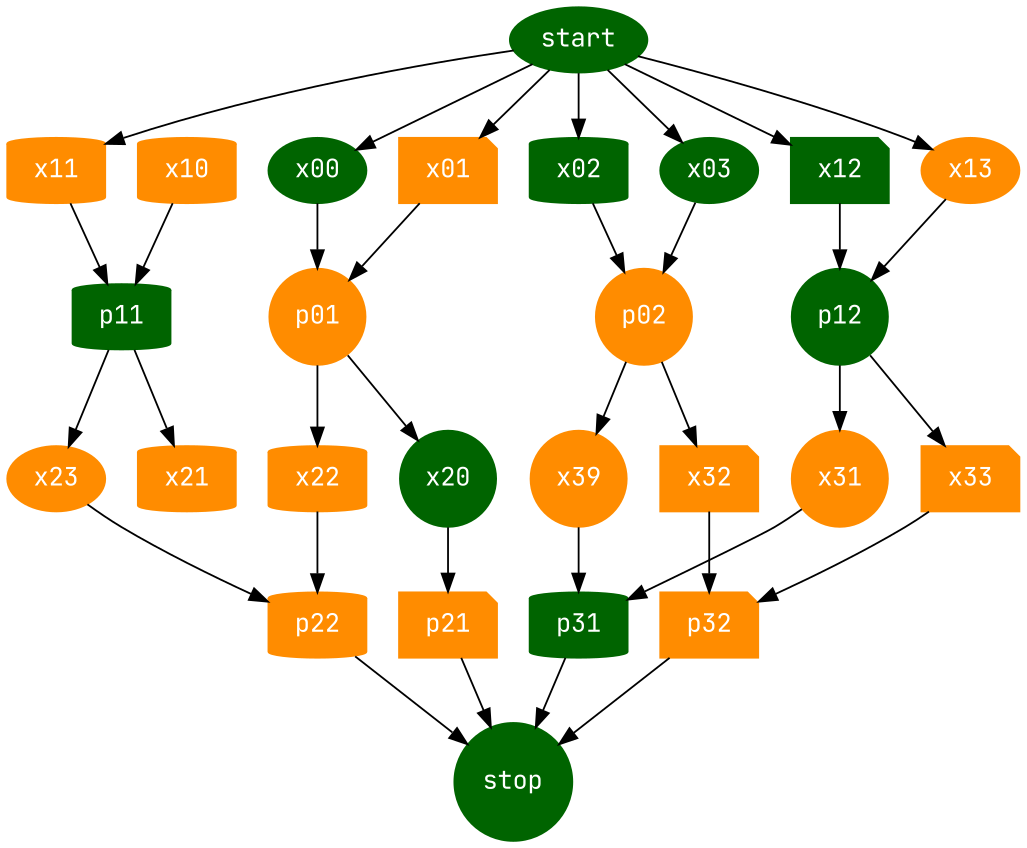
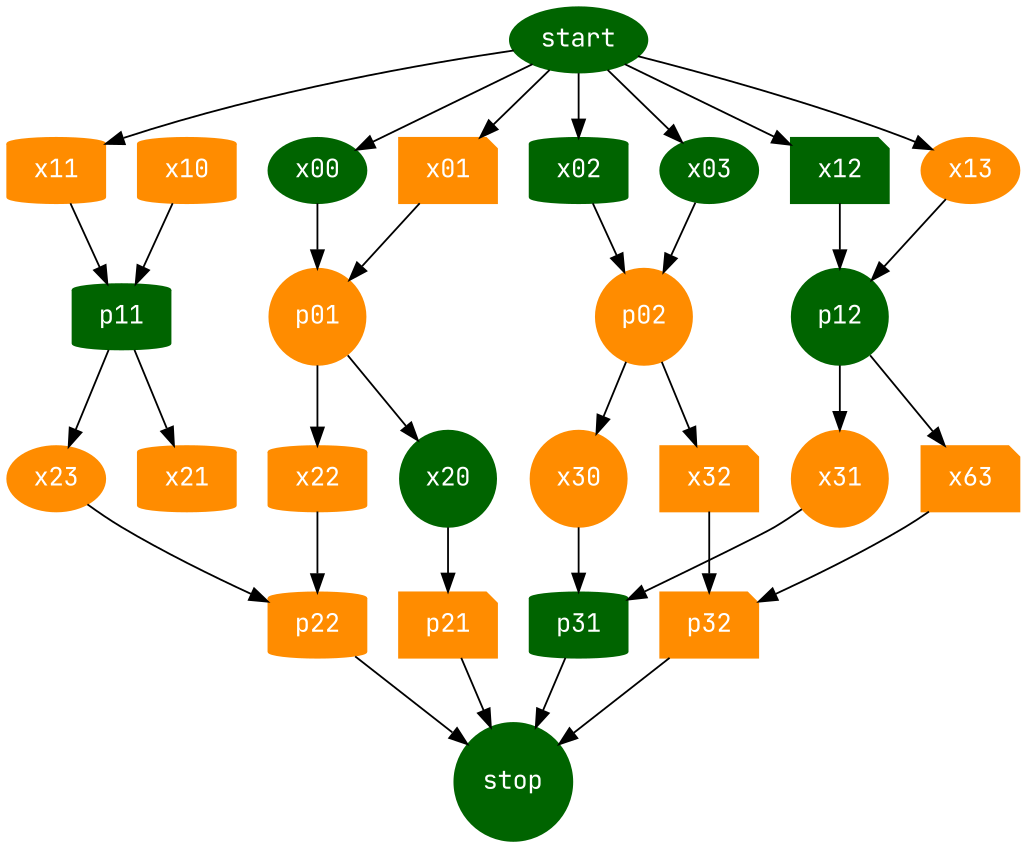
node "x39": label "x39" -> "x30"
node "x33": label "x33" -> "x63"
